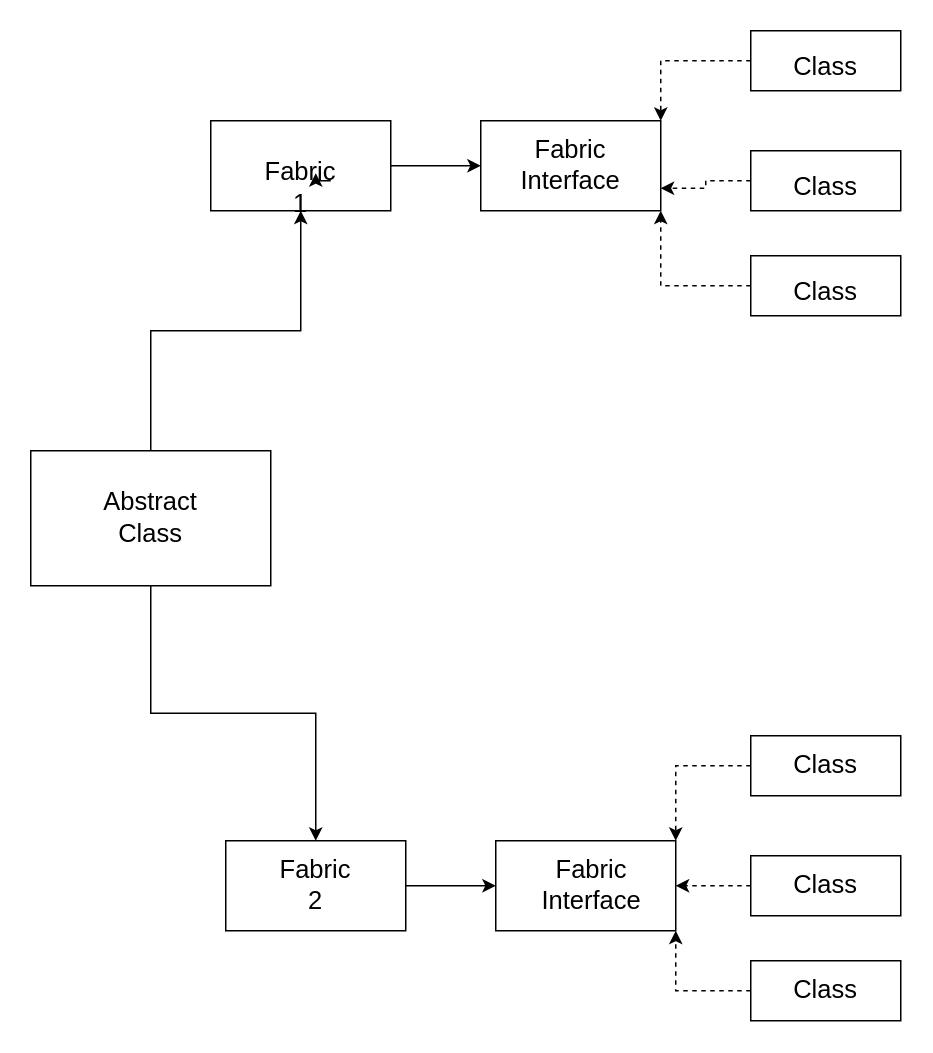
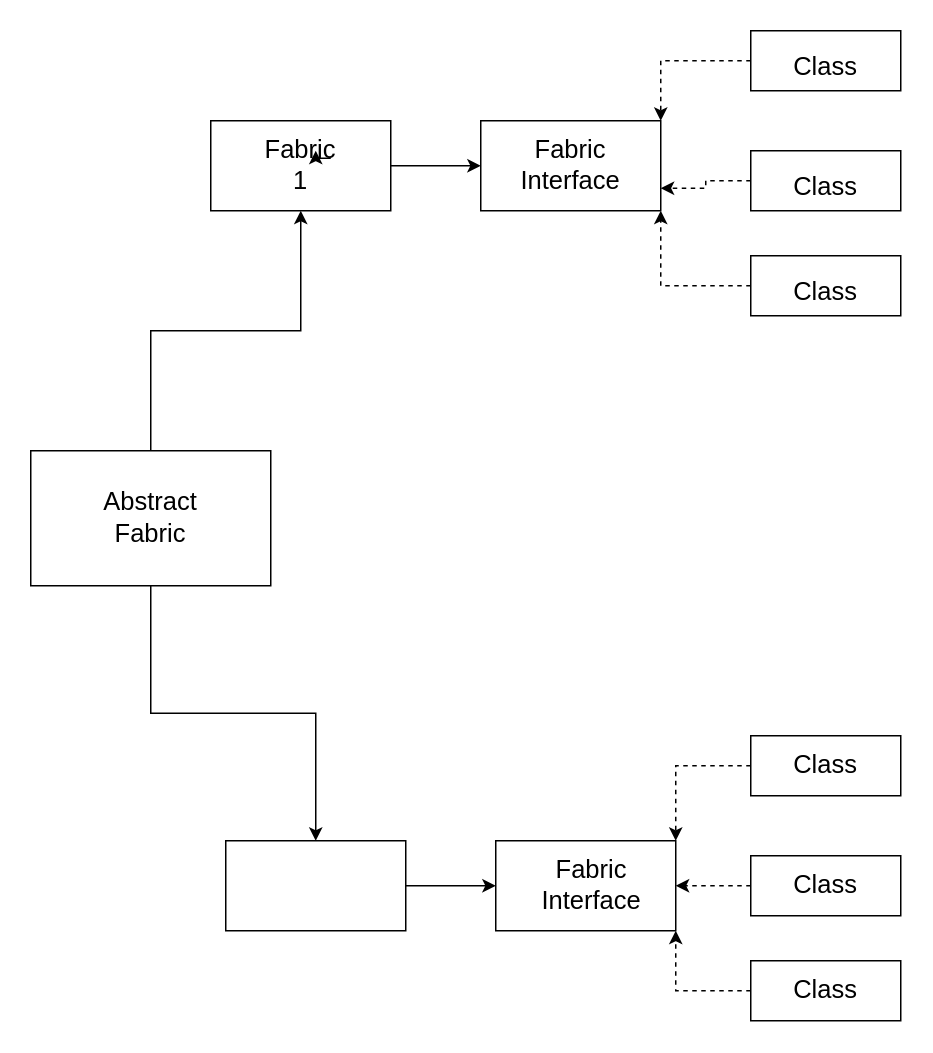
node "Fabric 1": moved (301, 188) -> (301, 166)
node "Abstract Class": label "Abstract Class" -> "Abstract Fabric"
node "Fabric 2": removed
